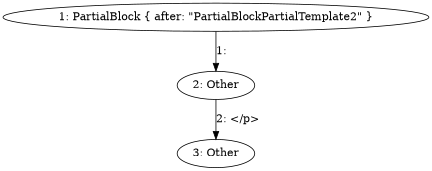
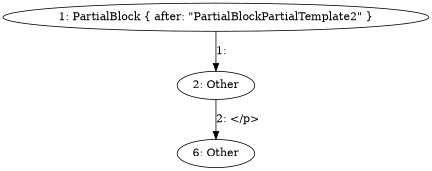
node "3: Other": label "3: Other" -> "6: Other"
